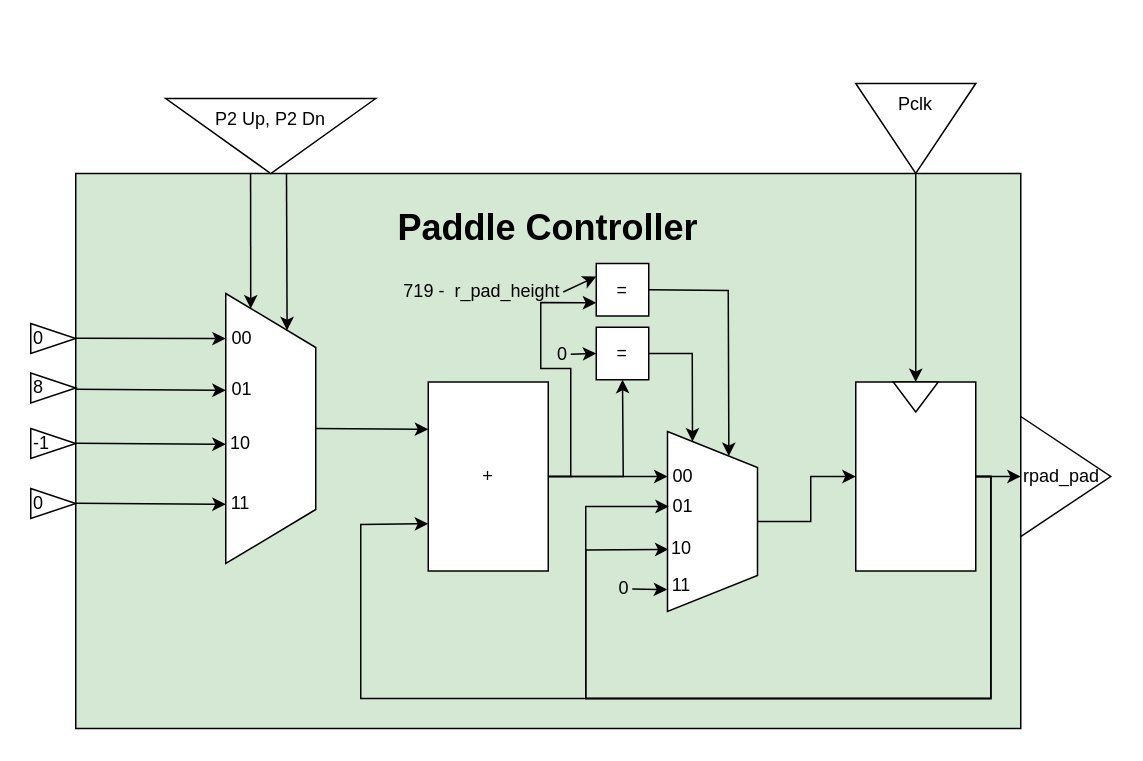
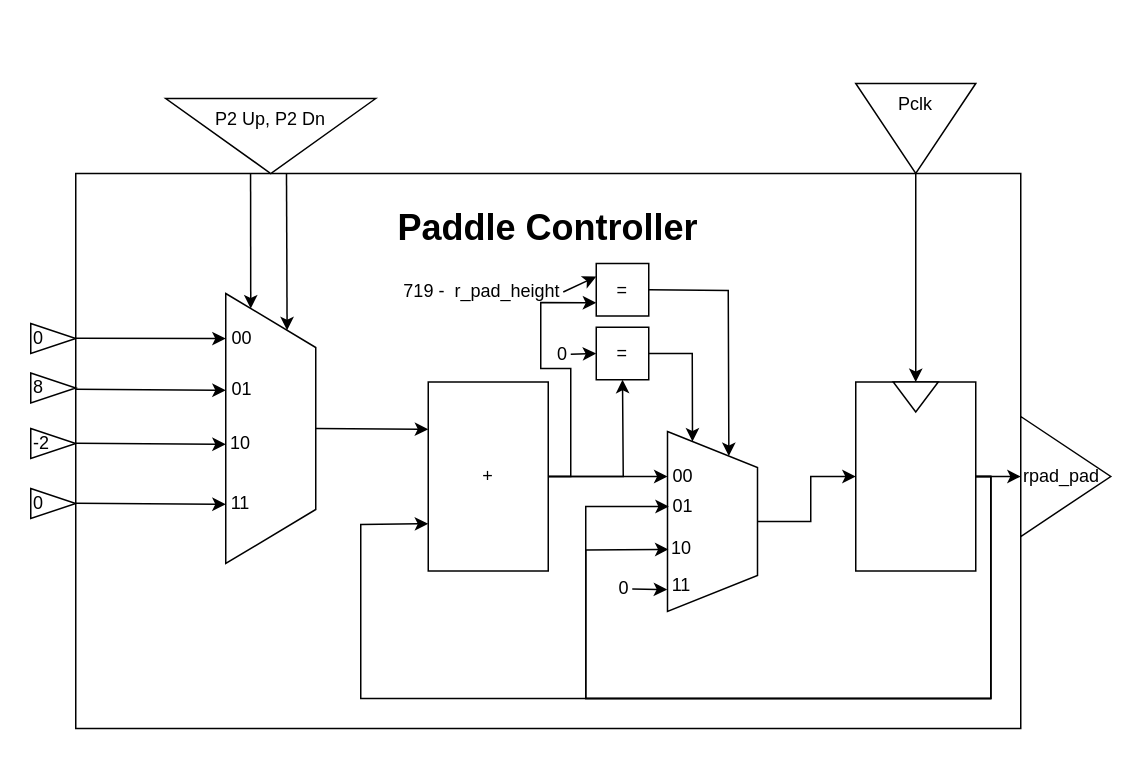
node "Paddle Controller": fillcolor #d5e8d4 -> #ffffff
node "-1": label "-1" -> "-2"
